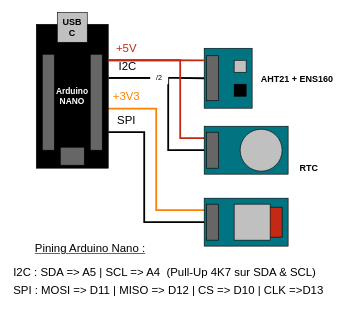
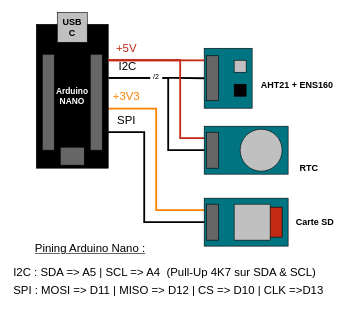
node "/2": size 18x12 -> 12x9
node "AHT21 + ENS160": moved (297, 78) -> (297, 84)
node "Carte SD": added
